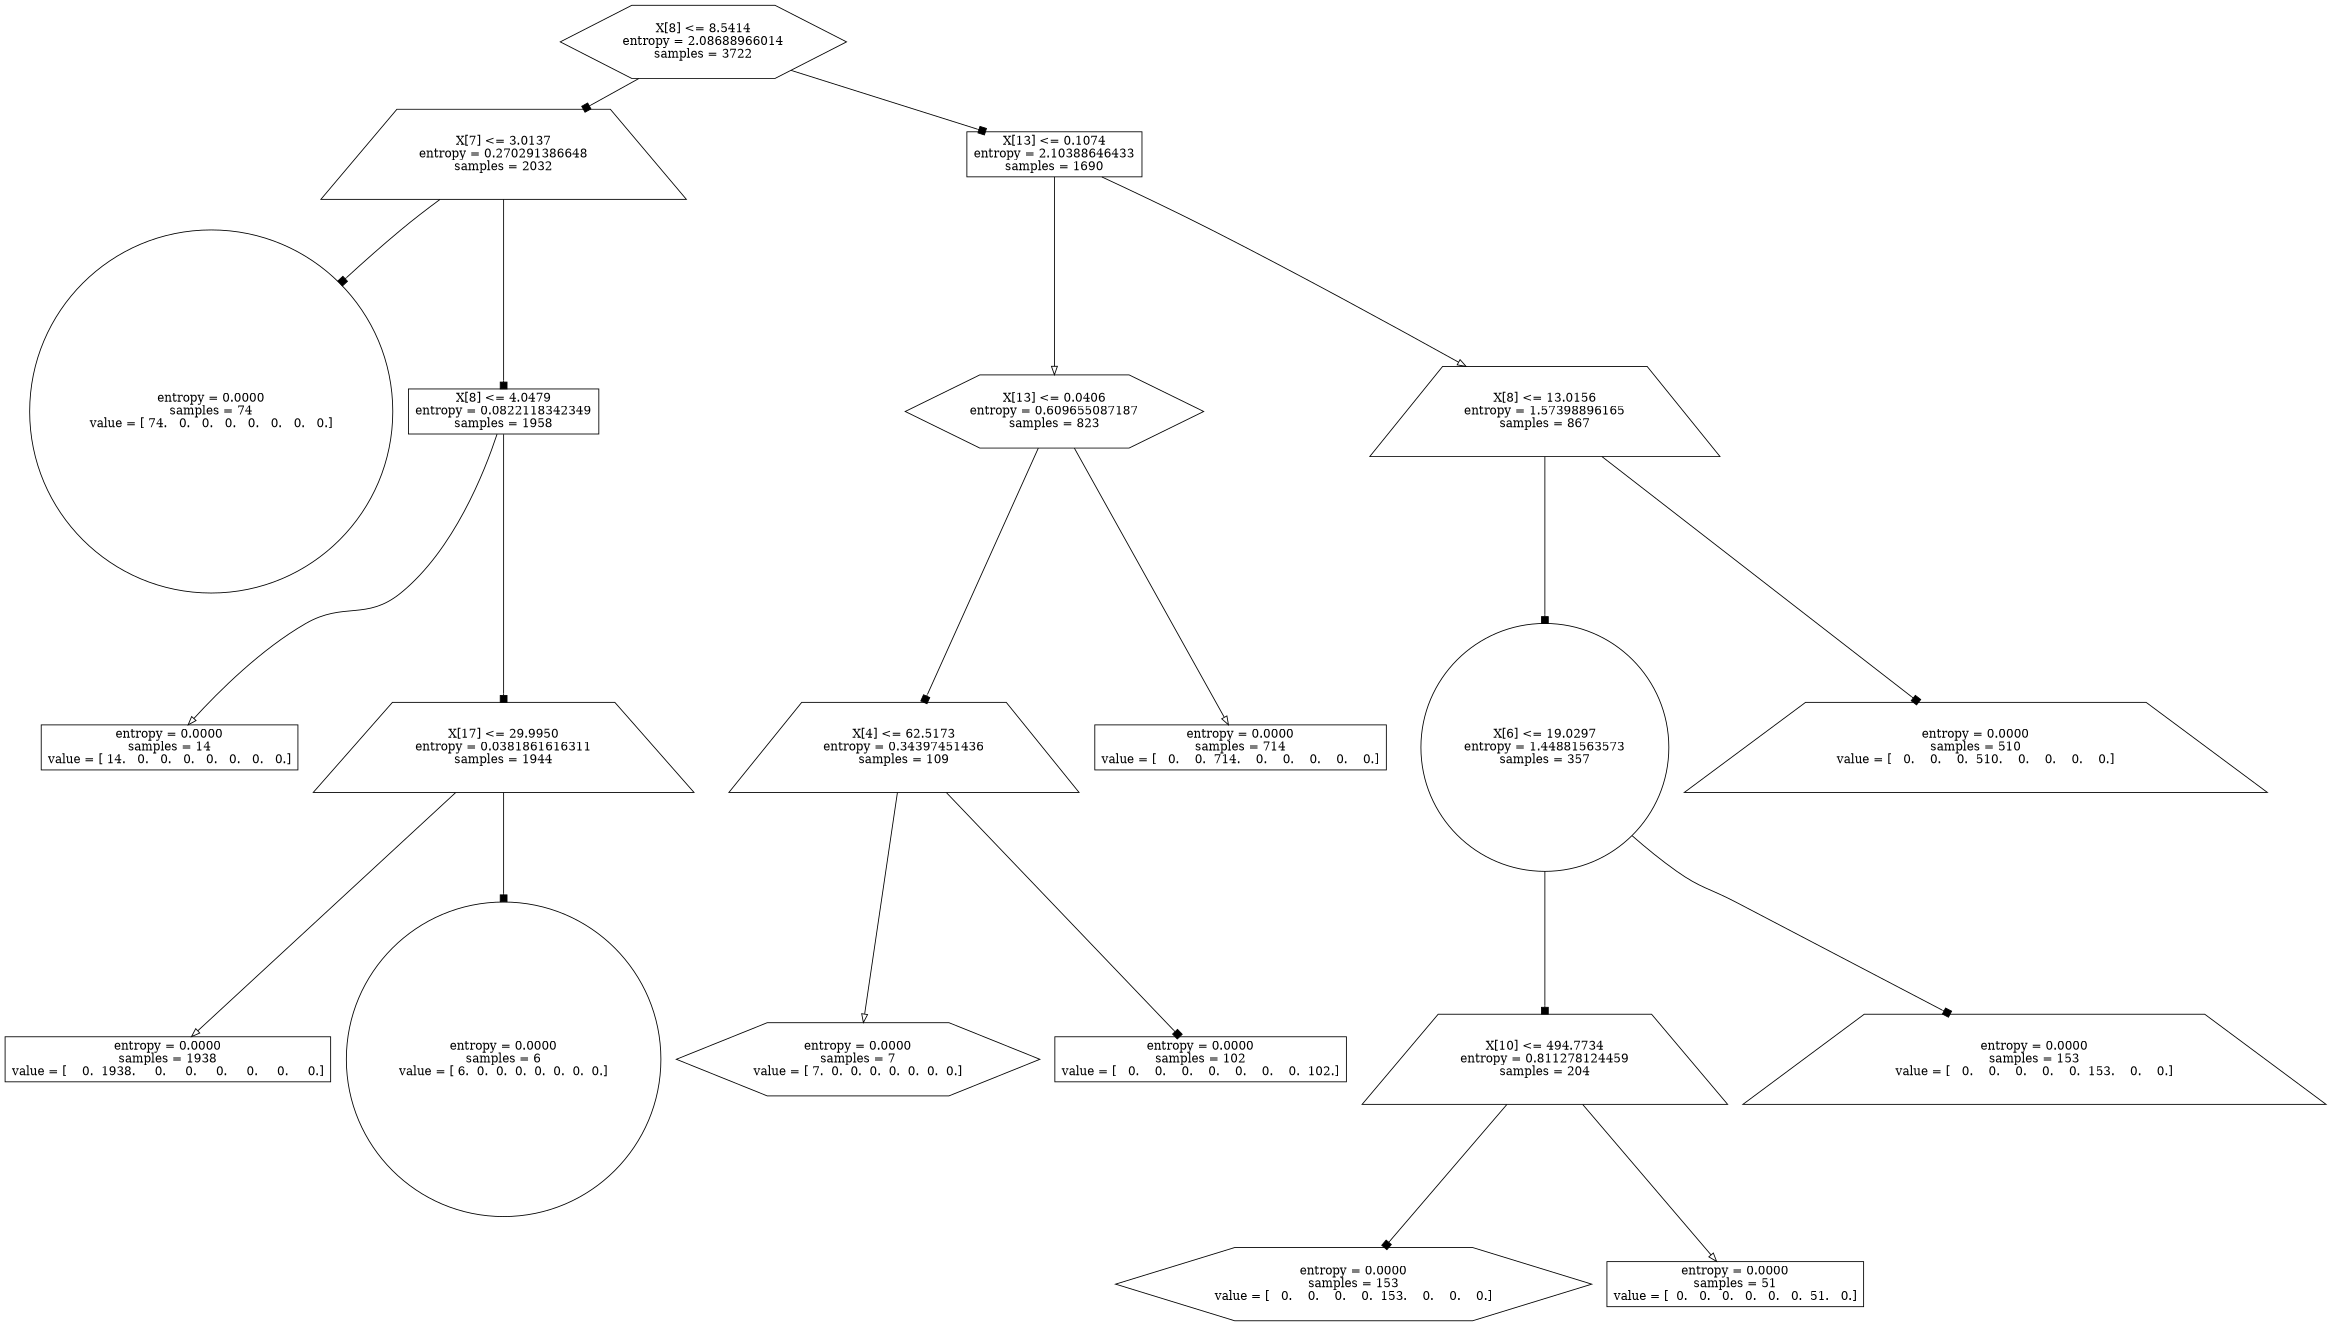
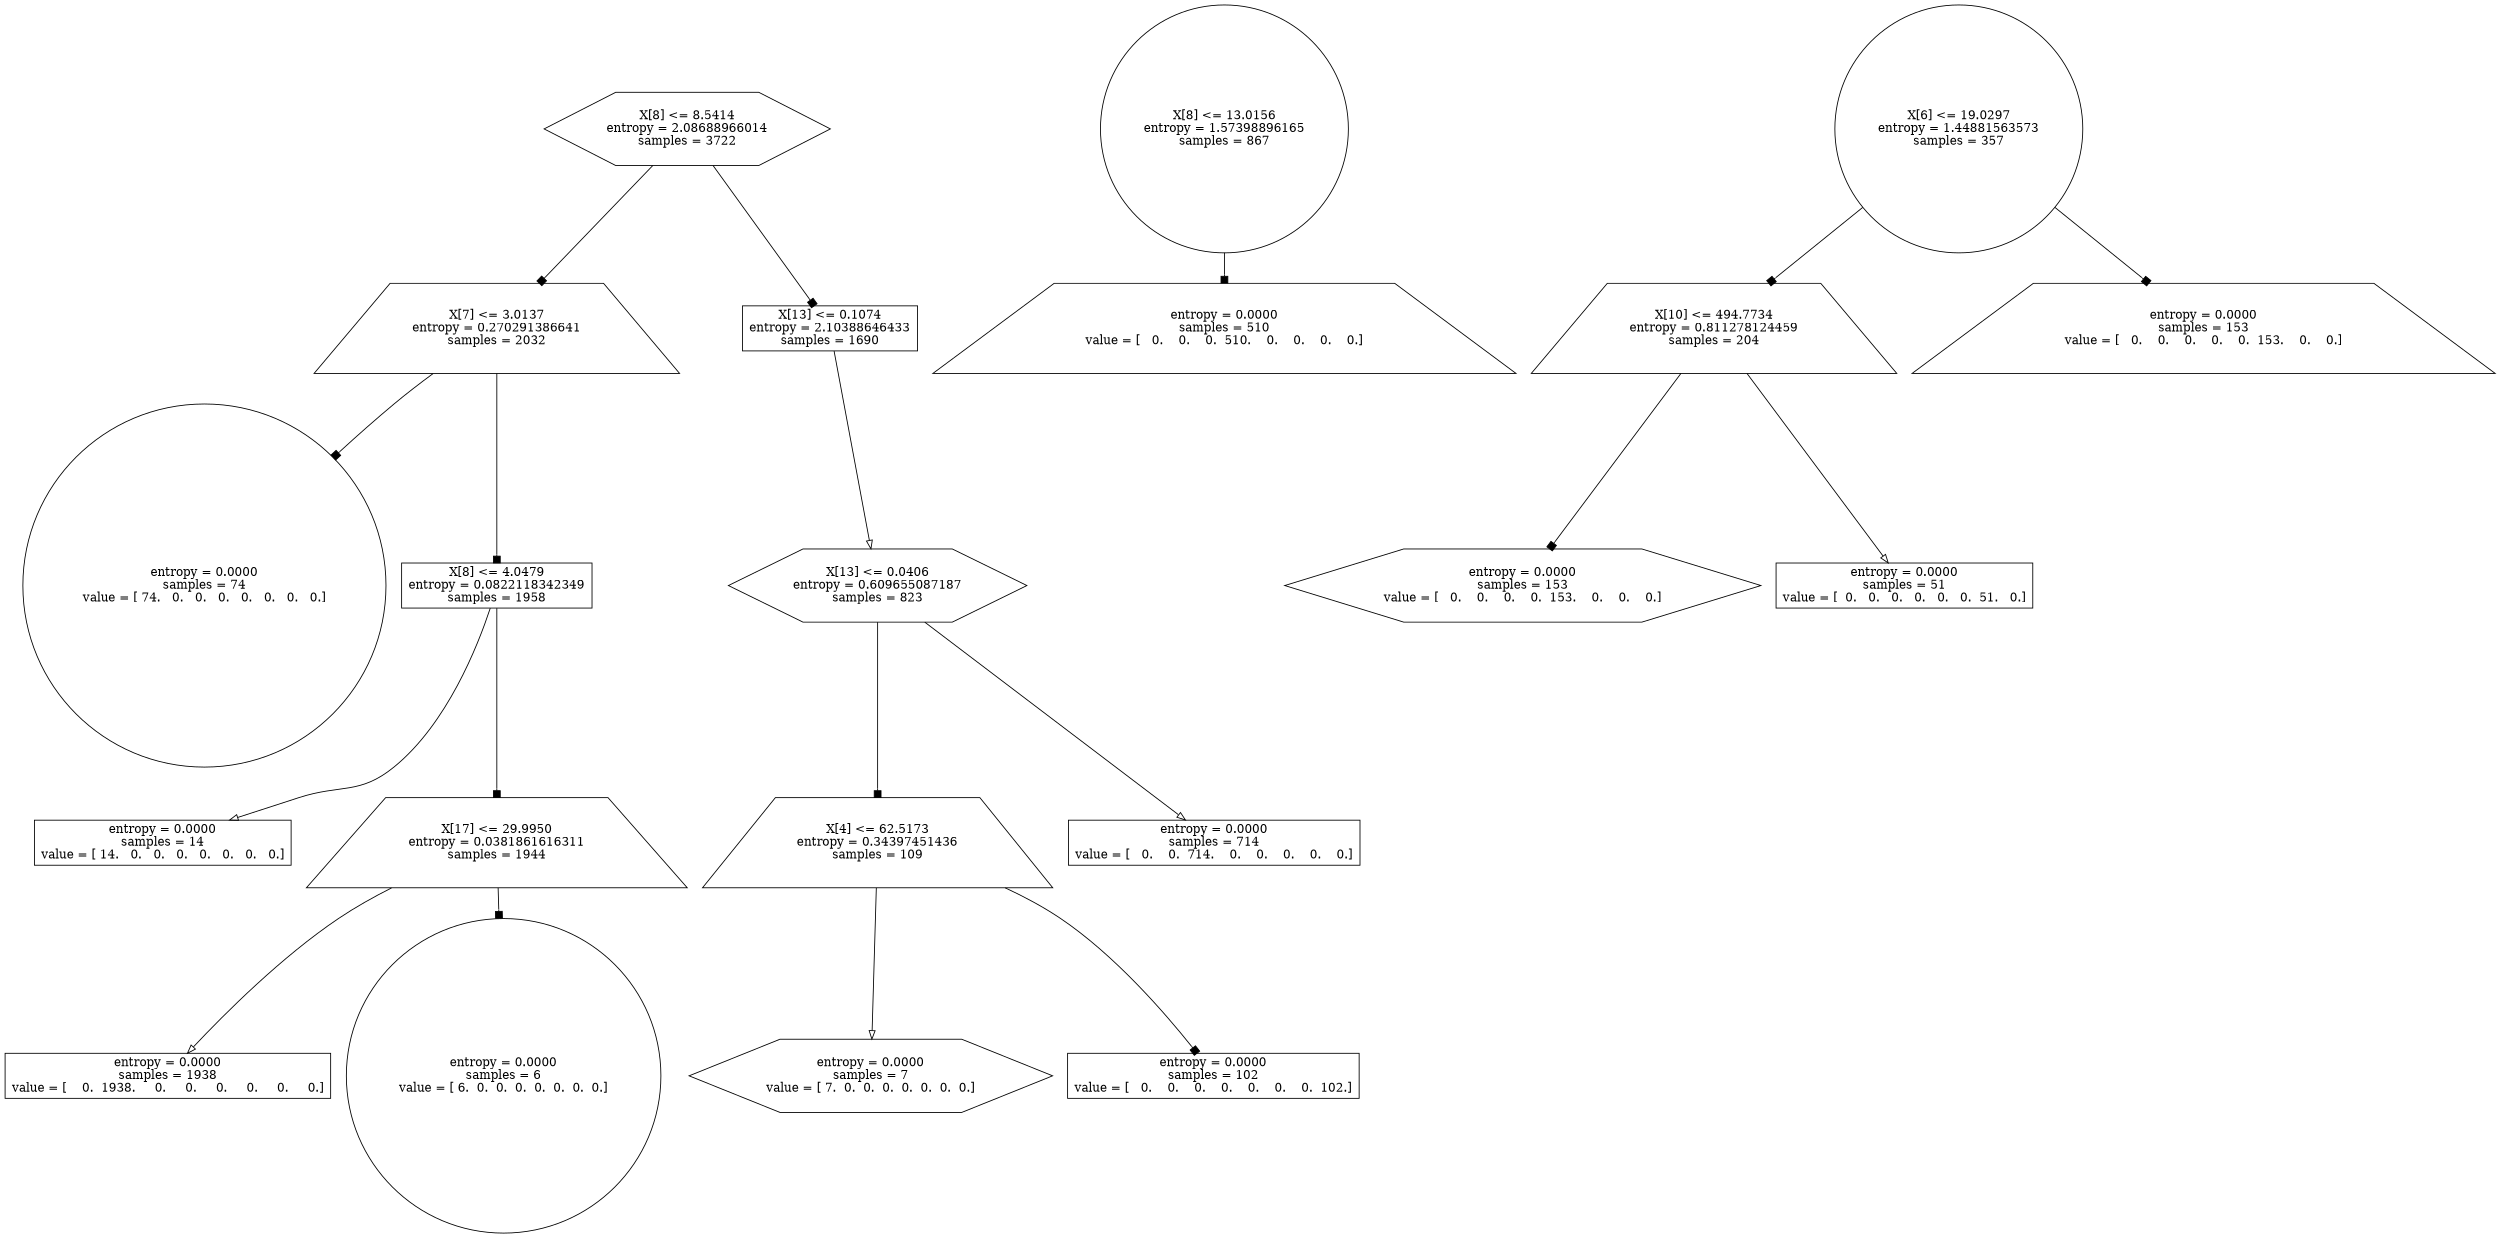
node "X[7] <= 3.0137 entropy = 0.270291386648 samples = 2032": label "X[7] <= 3.0137 entropy = 0.270291386648 samples = 2032" -> "X[7] <= 3.0137 entropy = 0.270291386641 samples = 2032"
edge "X[13] <= 0.1074 entropy = 2.10388646433 samples = 1690" -> "X[8] <= 13.0156 entropy = 1.57398896165 samples = 867": removed
node "X[8] <= 13.0156 entropy = 1.57398896165 samples = 867": shape trapezium -> circle
edge "X[8] <= 13.0156 entropy = 1.57398896165 samples = 867" -> "X[6] <= 19.0297 entropy = 1.44881563573 samples = 357": removed
